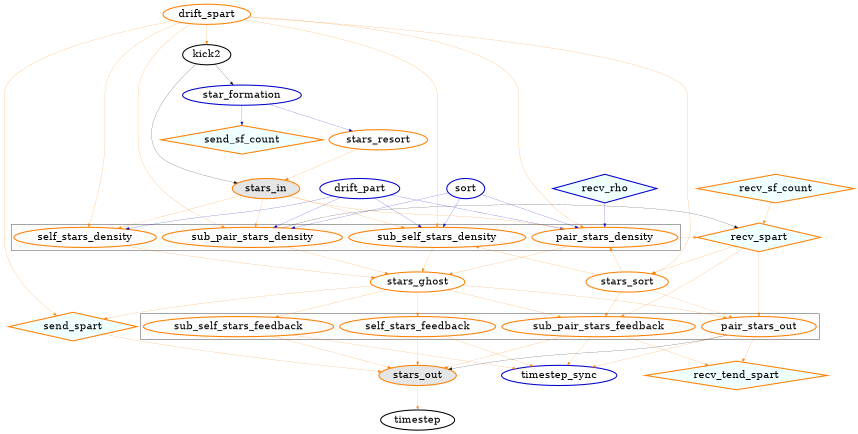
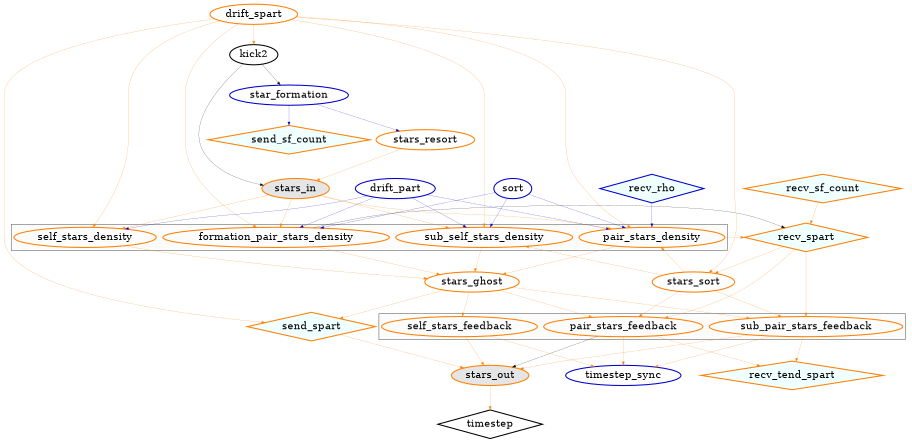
node "sub_pair_stars_density": label "sub_pair_stars_density" -> "formation_pair_stars_density"
node "sub_self_stars_feedback": removed
node "pair_stars_out": label "pair_stars_out" -> "pair_stars_feedback"
node "timestep": shape ellipse -> diamond
